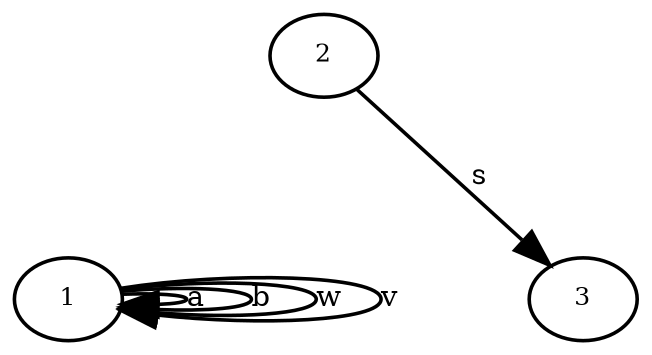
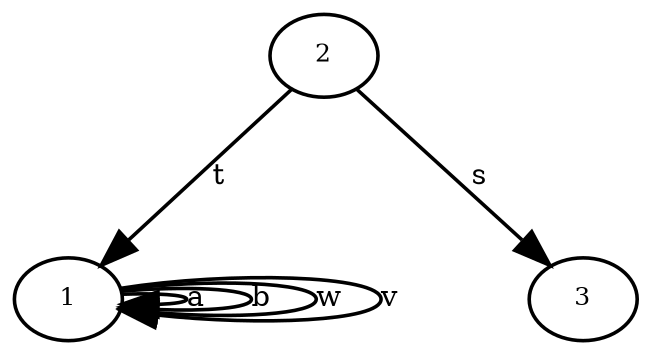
edge "2" -> "1": added, label "t"
